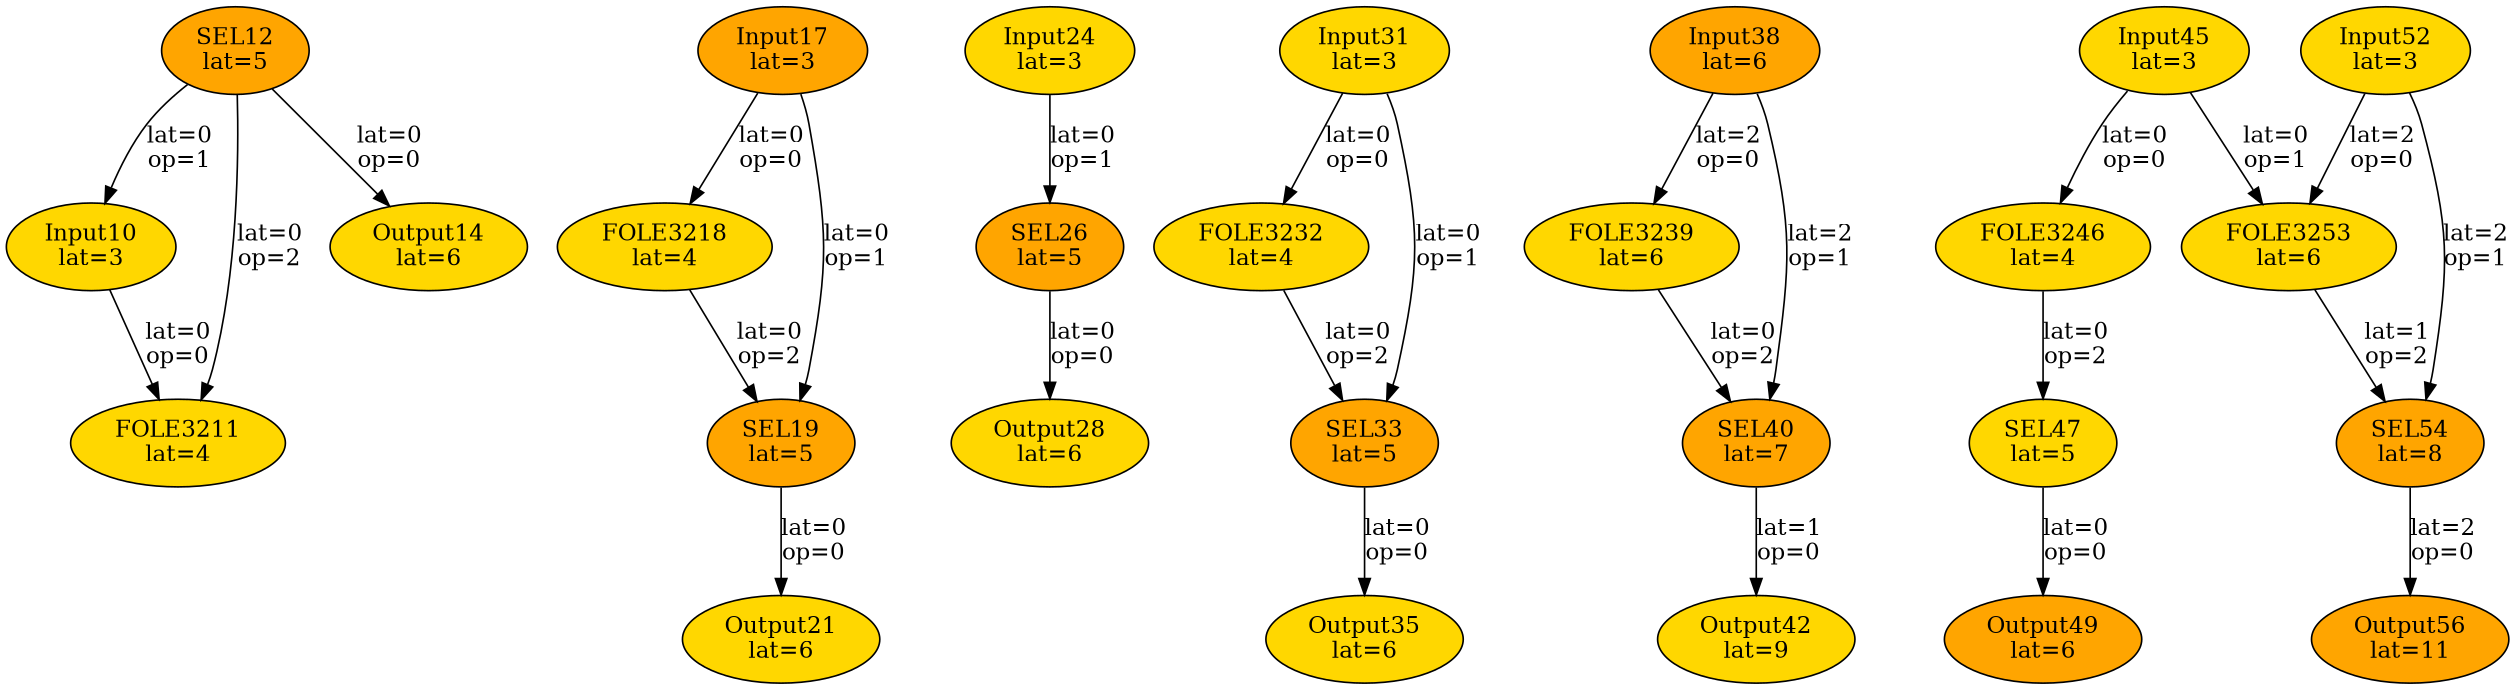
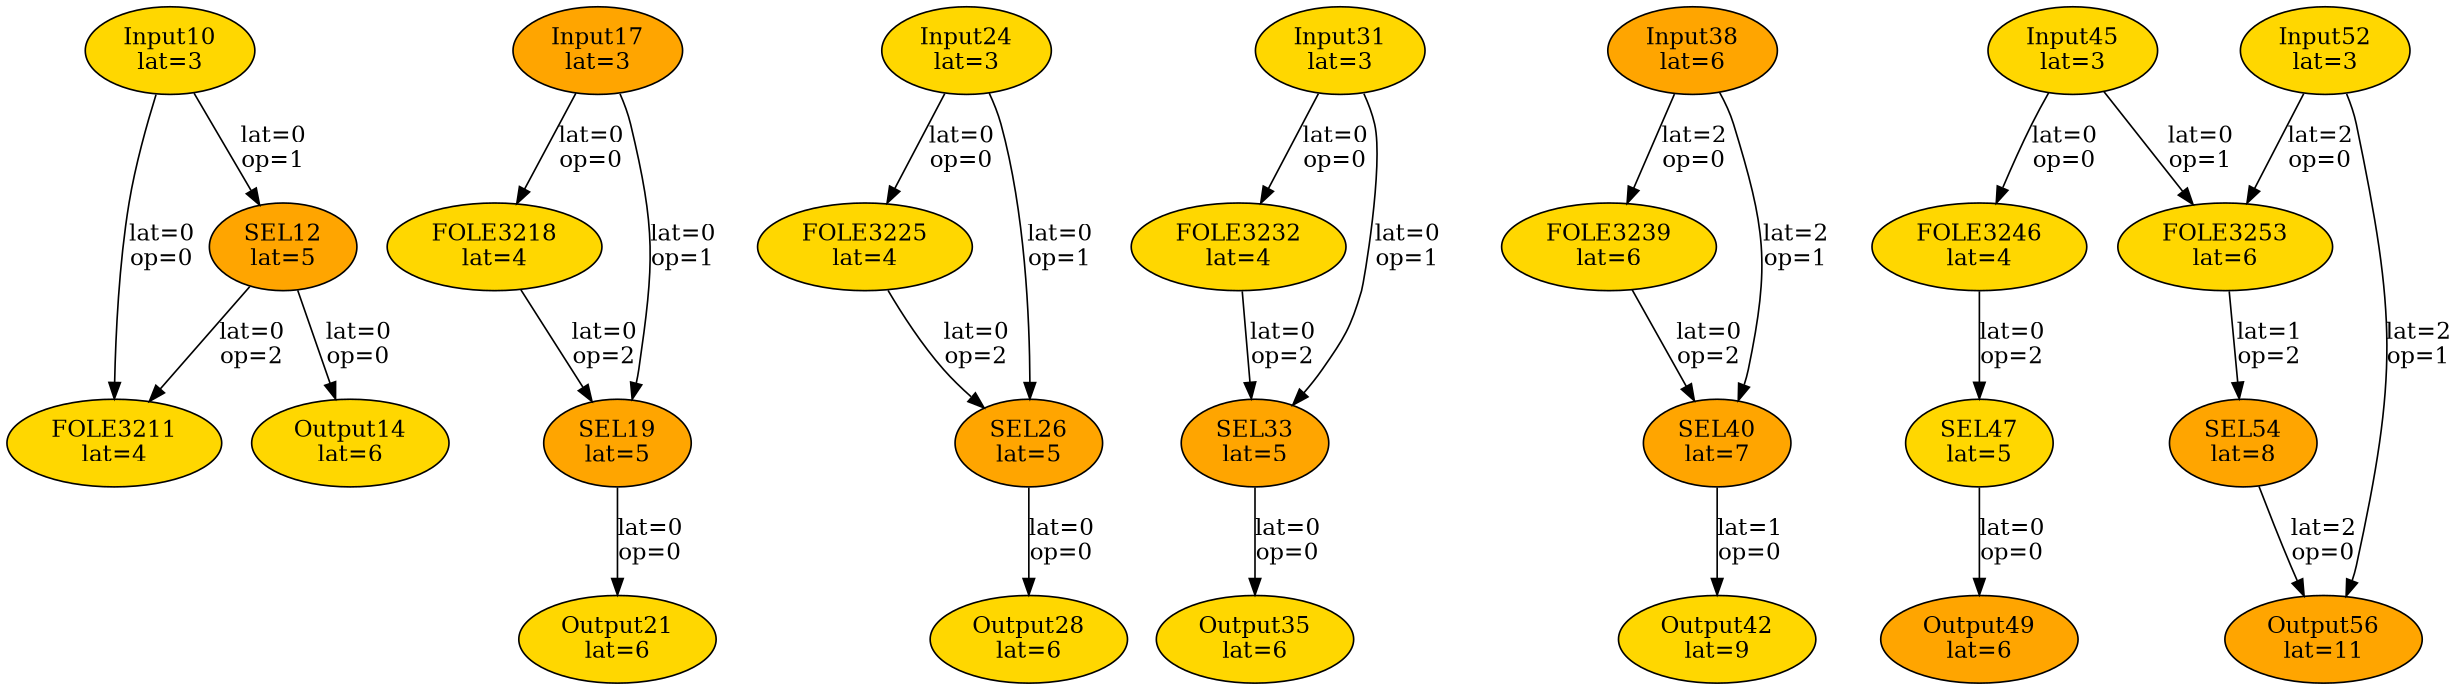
edge "SEL12 lat=5" -> "Input10 lat=3": reversed
edge "Input52 lat=3" -> "SEL54 lat=8": now "Input52 lat=3" -> "Output56 lat=11"
node "FOLE3225 lat=4": added
